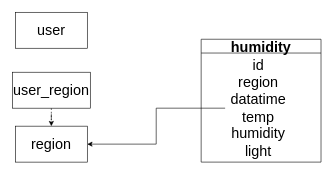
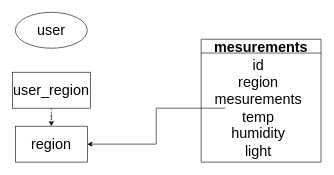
node "user": shape rectangle -> ellipse
node "humidity": label "humidity" -> "mesurements"
node "id region datatime temp humidity light": label "id region datatime temp humidity light" -> "id region mesurements temp humidity light"
